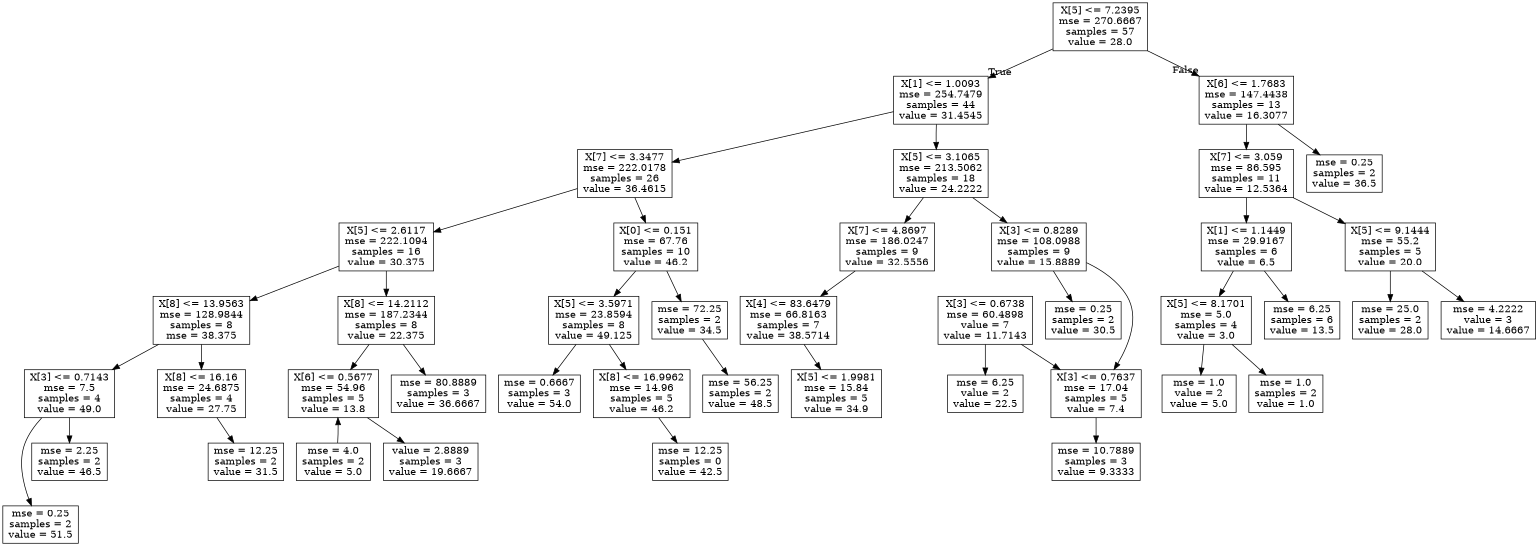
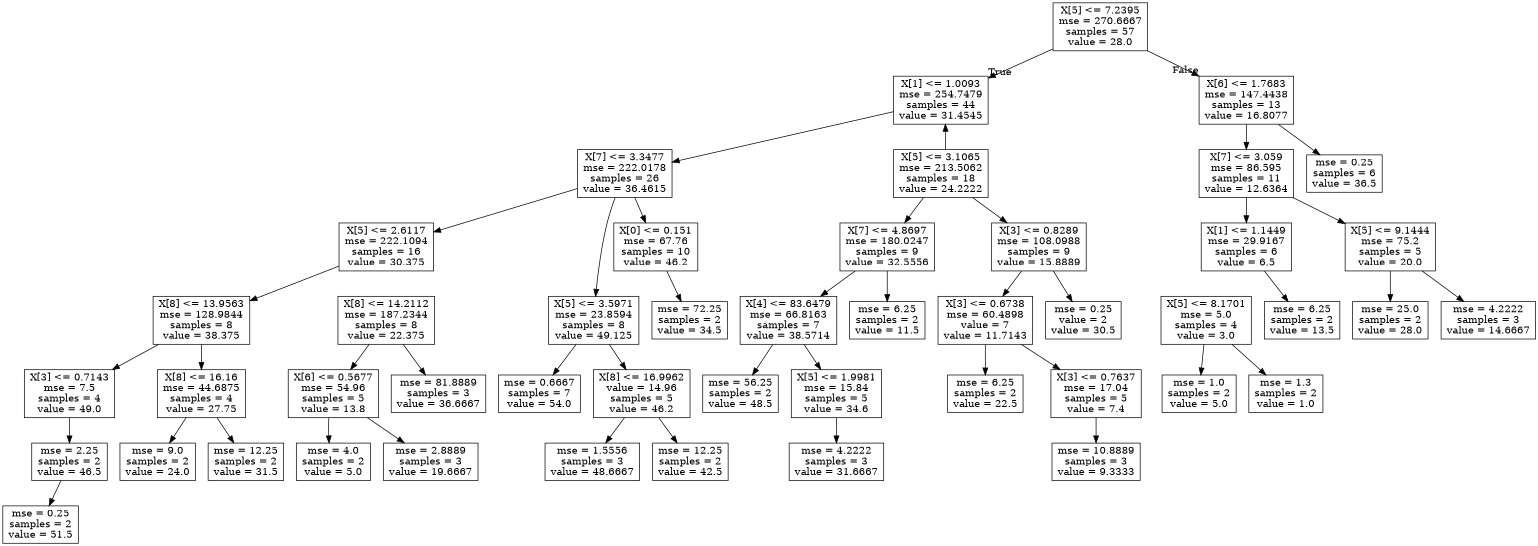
node "X[6] <= 1.7683 mse = 147.4438 samples = 13 value = 16.3077": label "X[6] <= 1.7683 mse = 147.4438 samples = 13 value = 16.3077" -> "X[6] <= 1.7683 mse = 147.4438 samples = 13 value = 16.8077"
edge "X[1] <= 1.0093 mse = 254.7479 samples = 44 value = 31.4545" -> "X[5] <= 3.1065 mse = 213.5062 samples = 18 value = 24.2222": reversed
node "X[7] <= 3.059 mse = 86.595 samples = 11 value = 12.5364": label "X[7] <= 3.059 mse = 86.595 samples = 11 value = 12.5364" -> "X[7] <= 3.059 mse = 86.595 samples = 11 value = 12.6364"
node "mse = 0.25 samples = 2 value = 36.5": label "mse = 0.25 samples = 2 value = 36.5" -> "mse = 0.25 samples = 6 value = 36.5"
node "X[7] <= 4.8697 mse = 186.0247 samples = 9 value = 32.5556": label "X[7] <= 4.8697 mse = 186.0247 samples = 9 value = 32.5556" -> "X[7] <= 4.8697 mse = 180.0247 samples = 9 value = 32.5556"
node "X[5] <= 9.1444 mse = 55.2 samples = 5 value = 20.0": label "X[5] <= 9.1444 mse = 55.2 samples = 5 value = 20.0" -> "X[5] <= 9.1444 mse = 75.2 samples = 5 value = 20.0"
edge "X[5] <= 2.6117 mse = 222.1094 samples = 16 value = 30.375" -> "X[8] <= 14.2112 mse = 187.2344 samples = 8 value = 22.375": removed
edge "X[1] <= 1.1449 mse = 29.9167 samples = 6 value = 6.5" -> "X[5] <= 8.1701 mse = 5.0 samples = 4 value = 3.0": removed
edge "X[0] <= 0.151 mse = 67.76 samples = 10 value = 46.2" -> "X[5] <= 3.5971 mse = 23.8594 samples = 8 value = 49.125": now "X[7] <= 3.3477 mse = 222.0178 samples = 26 value = 36.4615" -> "X[5] <= 3.5971 mse = 23.8594 samples = 8 value = 49.125"
edge "X[3] <= 0.8289 mse = 108.0988 samples = 9 value = 15.8889" -> "X[3] <= 0.7637 mse = 17.04 samples = 5 value = 7.4": now "X[3] <= 0.8289 mse = 108.0988 samples = 9 value = 15.8889" -> "X[3] <= 0.6738 mse = 60.4898 value = 7 value = 11.7143"
node "X[8] <= 13.9563 mse = 128.9844 samples = 8 mse = 38.375": label "X[8] <= 13.9563 mse = 128.9844 samples = 8 mse = 38.375" -> "X[8] <= 13.9563 mse = 128.9844 samples = 8 value = 38.375"
node "mse = 6.25 samples = 2 value = 11.5": added
node "mse = 0.25 samples = 2 value = 30.5": label "mse = 0.25 samples = 2 value = 30.5" -> "mse = 0.25 value = 2 value = 30.5"
node "mse = 6.25 samples = 6 value = 13.5": label "mse = 6.25 samples = 6 value = 13.5" -> "mse = 6.25 samples = 2 value = 13.5"
node "mse = 4.2222 value = 3 value = 14.6667": label "mse = 4.2222 value = 3 value = 14.6667" -> "mse = 4.2222 samples = 3 value = 14.6667"
edge "mse = 72.25 samples = 2 value = 34.5" -> "mse = 56.25 samples = 2 value = 48.5": now "X[4] <= 83.6479 mse = 66.8163 samples = 7 value = 38.5714" -> "mse = 56.25 samples = 2 value = 48.5"
node "X[8] <= 16.16 mse = 24.6875 samples = 4 value = 27.75": label "X[8] <= 16.16 mse = 24.6875 samples = 4 value = 27.75" -> "X[8] <= 16.16 mse = 44.6875 samples = 4 value = 27.75"
node "mse = 80.8889 samples = 3 value = 36.6667": label "mse = 80.8889 samples = 3 value = 36.6667" -> "mse = 81.8889 samples = 3 value = 36.6667"
node "mse = 0.6667 samples = 3 value = 54.0": label "mse = 0.6667 samples = 3 value = 54.0" -> "mse = 0.6667 samples = 7 value = 54.0"
node "X[8] <= 16.9962 mse = 14.96 samples = 5 value = 46.2": label "X[8] <= 16.9962 mse = 14.96 samples = 5 value = 46.2" -> "X[8] <= 16.9962 value = 14.96 samples = 5 value = 46.2"
node "X[5] <= 1.9981 mse = 15.84 samples = 5 value = 34.9": label "X[5] <= 1.9981 mse = 15.84 samples = 5 value = 34.9" -> "X[5] <= 1.9981 mse = 15.84 samples = 5 value = 34.6"
node "mse = 6.25 value = 2 value = 22.5": label "mse = 6.25 value = 2 value = 22.5" -> "mse = 6.25 samples = 2 value = 22.5"
node "mse = 1.0 value = 2 value = 5.0": label "mse = 1.0 value = 2 value = 5.0" -> "mse = 1.0 samples = 2 value = 5.0"
node "mse = 1.0 samples = 2 value = 1.0": label "mse = 1.0 samples = 2 value = 1.0" -> "mse = 1.3 samples = 2 value = 1.0"
edge "mse = 4.0 samples = 2 value = 5.0" -> "X[6] <= 0.5677 mse = 54.96 samples = 5 value = 13.8": reversed
edge "X[3] <= 0.7143 mse = 7.5 samples = 4 value = 49.0" -> "mse = 0.25 samples = 2 value = 51.5": now "mse = 2.25 samples = 2 value = 46.5" -> "mse = 0.25 samples = 2 value = 51.5"
node "mse = 9.0 samples = 2 value = 24.0": added
node "value = 2.8889 samples = 3 value = 19.6667": label "value = 2.8889 samples = 3 value = 19.6667" -> "mse = 2.8889 samples = 3 value = 19.6667"
node "mse = 1.5556 samples = 3 value = 48.6667": added
node "mse = 12.25 samples = 0 value = 42.5": label "mse = 12.25 samples = 0 value = 42.5" -> "mse = 12.25 samples = 2 value = 42.5"
node "mse = 4.2222 samples = 3 value = 31.6667": added
node "mse = 10.7889 samples = 3 value = 9.3333": label "mse = 10.7889 samples = 3 value = 9.3333" -> "mse = 10.8889 samples = 3 value = 9.3333"
